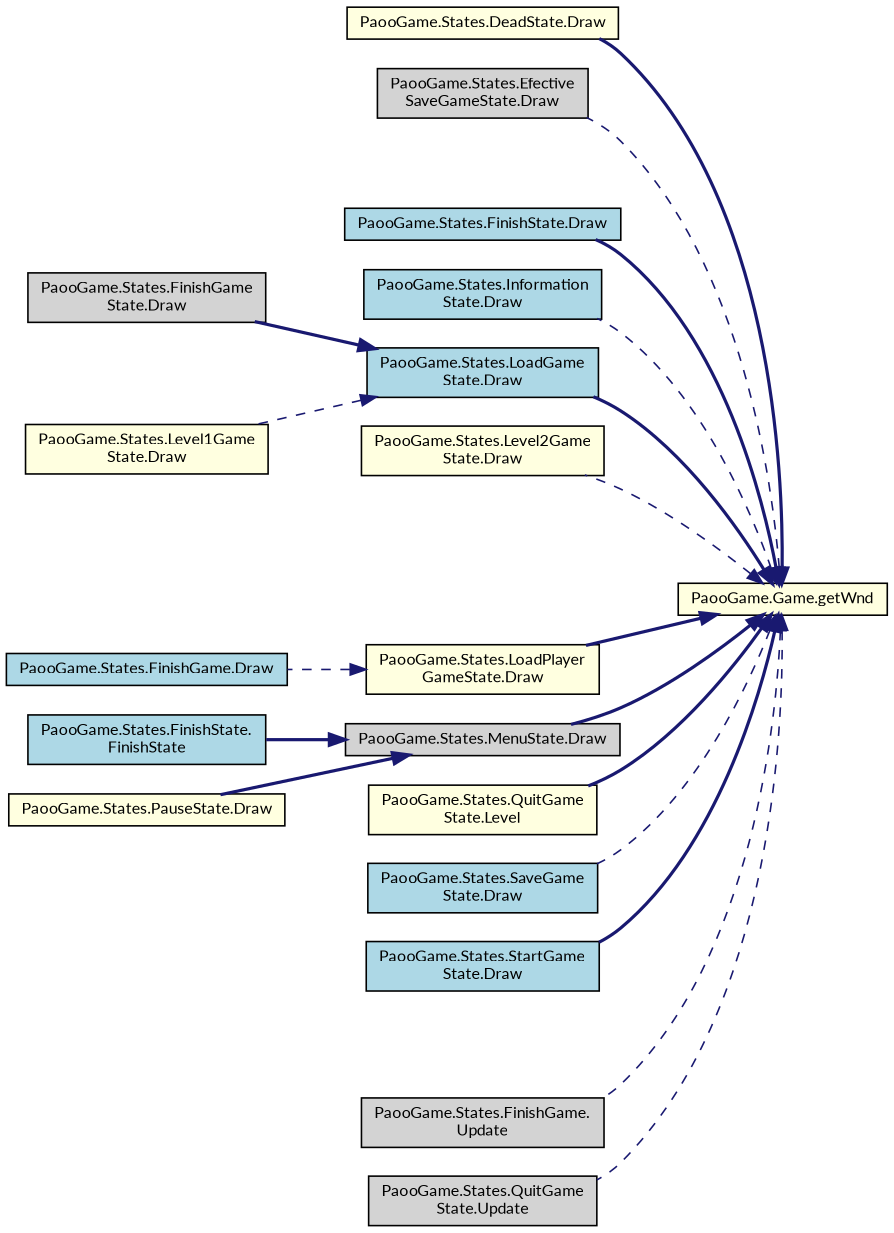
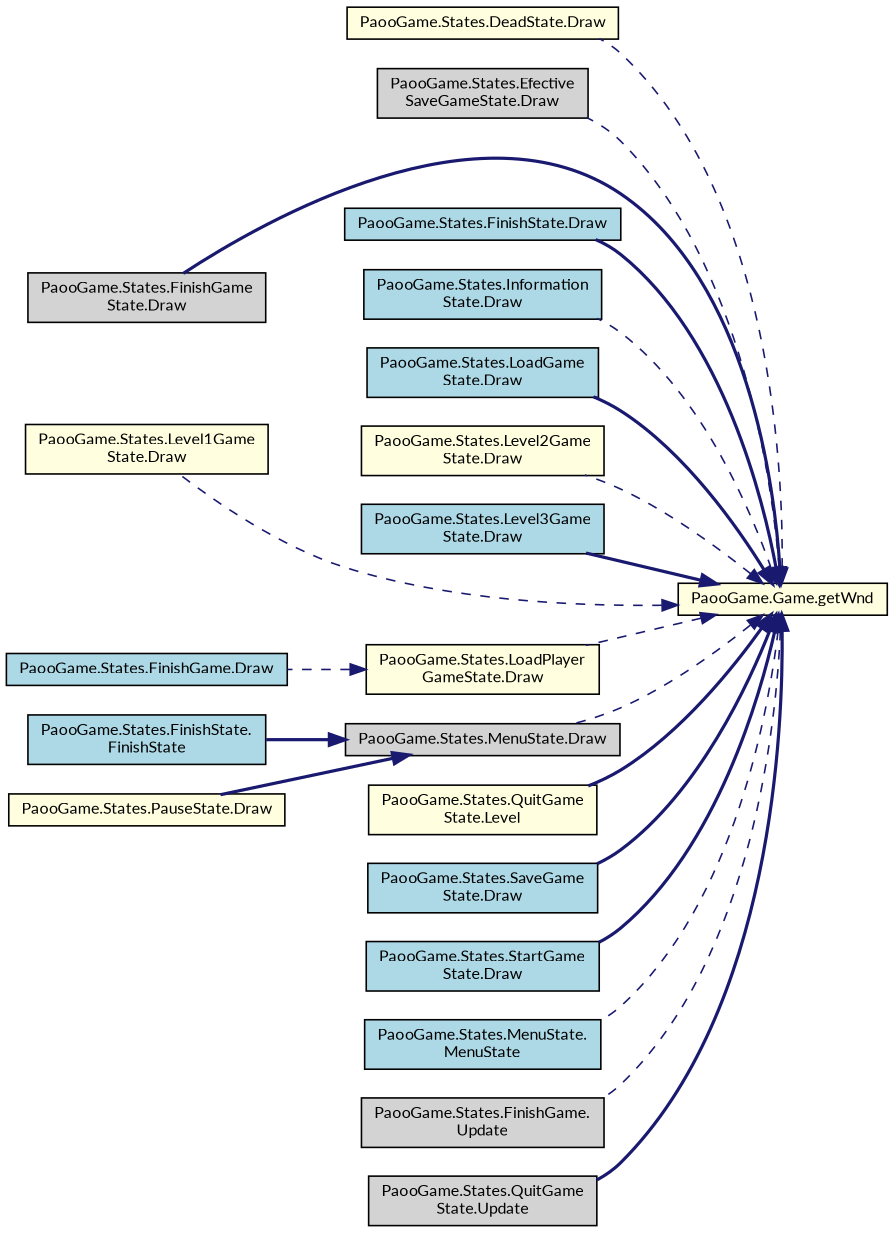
edge "PaooGame.States.DeadState.Draw" -> "PaooGame.Game.getWnd": style bold -> dashed
edge "PaooGame.States.FinishGame State.Draw" -> "PaooGame.States.LoadGame State.Draw": now "PaooGame.States.FinishGame State.Draw" -> "PaooGame.Game.getWnd"
edge "PaooGame.States.Level1Game State.Draw" -> "PaooGame.States.LoadGame State.Draw": now "PaooGame.States.Level1Game State.Draw" -> "PaooGame.Game.getWnd"
node "PaooGame.States.Level3Game State.Draw": added
edge "PaooGame.States.LoadPlayer GameState.Draw" -> "PaooGame.Game.getWnd": style bold -> dashed
edge "PaooGame.States.MenuState.Draw" -> "PaooGame.Game.getWnd": style bold -> dashed
edge "PaooGame.States.SaveGame State.Draw" -> "PaooGame.Game.getWnd": style dashed -> bold
edge "PaooGame.States.QuitGame State.Update" -> "PaooGame.Game.getWnd": style dashed -> bold
node "PaooGame.States.MenuState. MenuState": added
